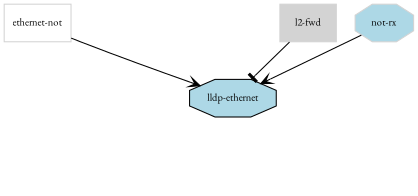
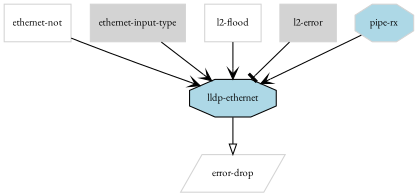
node "ethernet-input-type": added
node "l2-flood": added
node "l2-fwd": label "l2-fwd" -> "l2-error"
node "not-rx": label "not-rx" -> "pipe-rx"
node "error-drop": added
